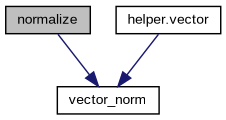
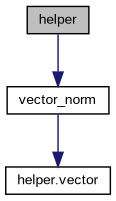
node "normalize": label "normalize" -> "helper"
edge "helper.vector" -> "vector_norm": reversed
